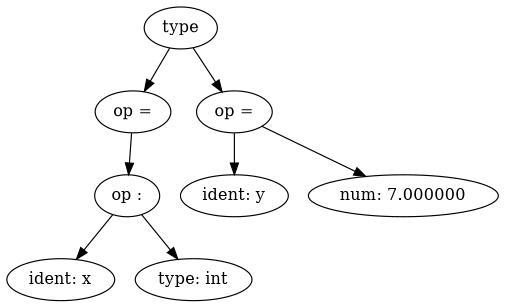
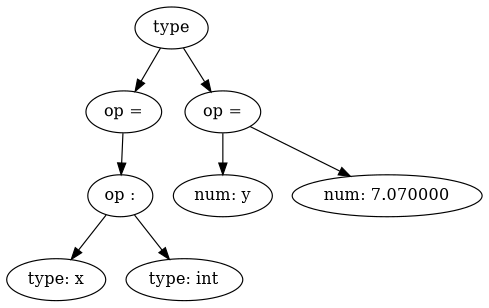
node "ident: y": label "ident: y" -> "num: y"
node "num: 7.000000": label "num: 7.000000" -> "num: 7.070000"
node "ident: x": label "ident: x" -> "type: x"
